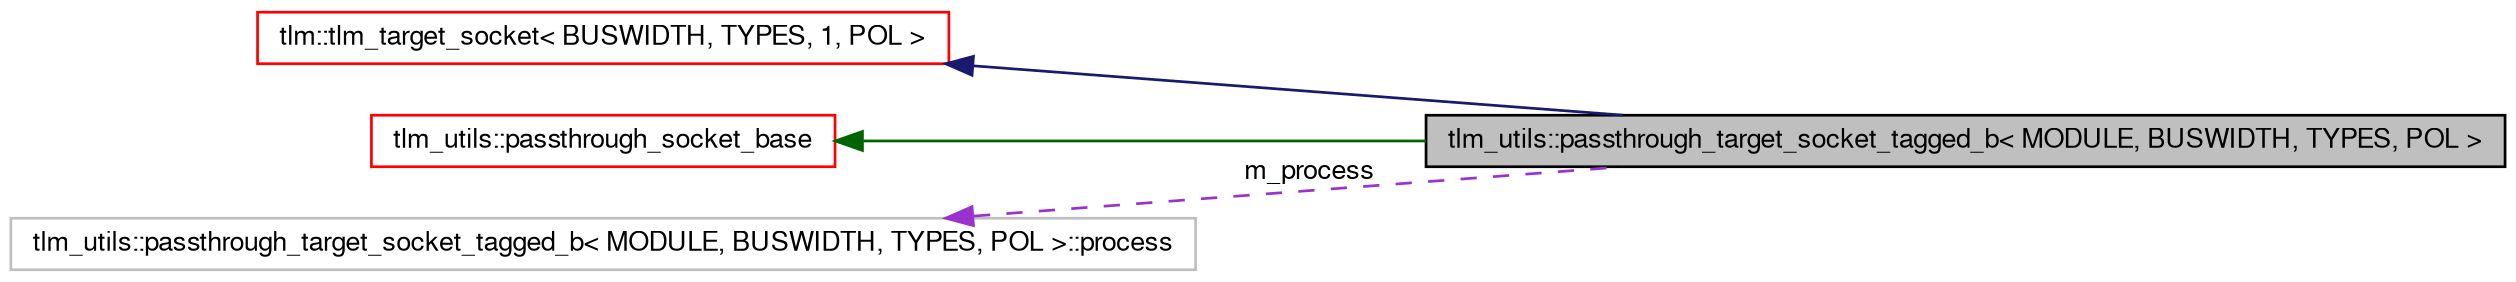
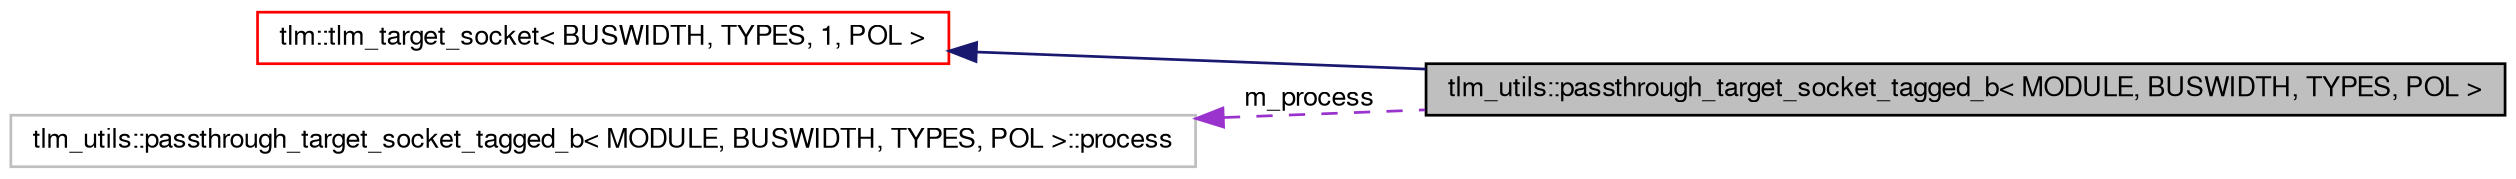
node "tlm_utils::passthrough_socket_base": removed
